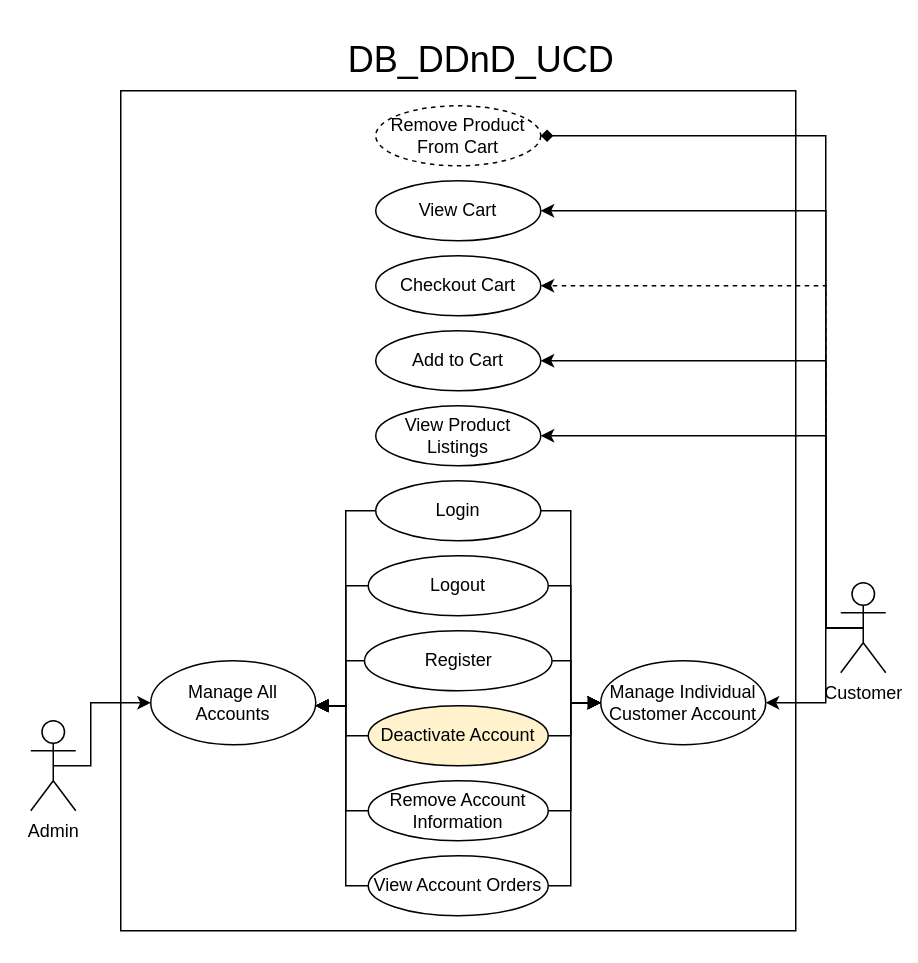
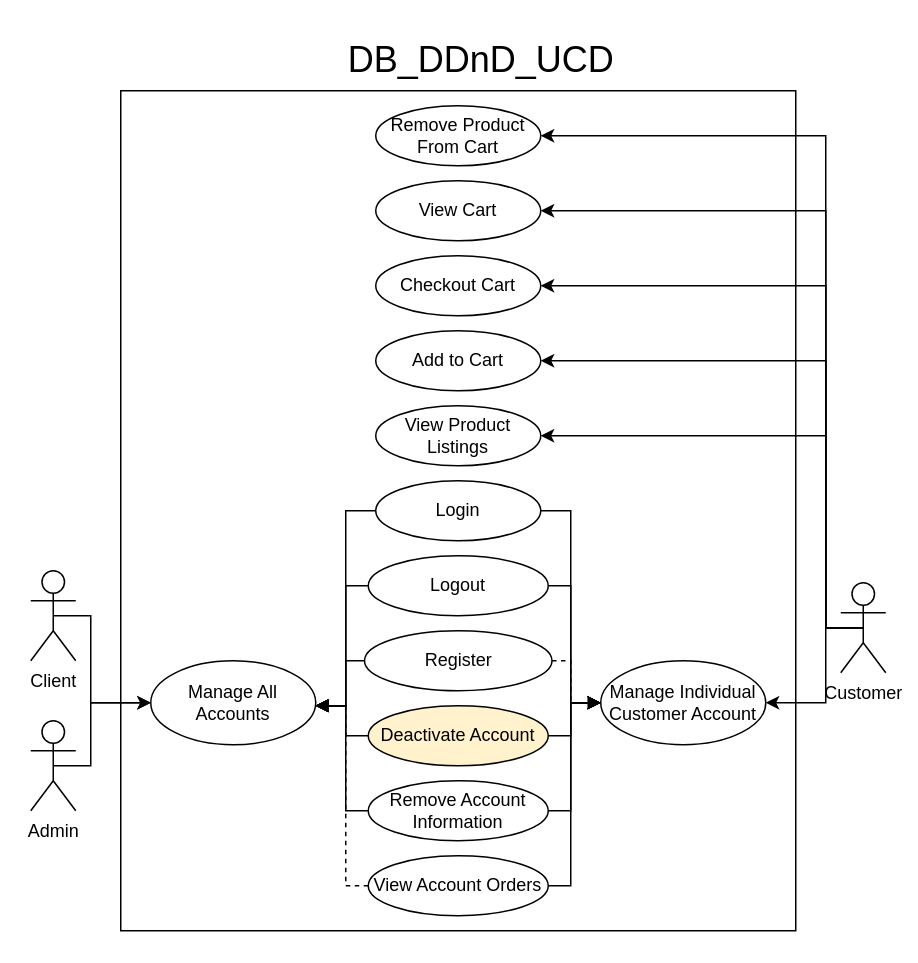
node "Remove Product From Cart": style dashed -> solid
edge "Customer" -> "Remove Product From Cart": arrowhead diamond -> classic
edge "Customer" -> "Checkout Cart": style dashed -> solid
node "Client": added
edge "Client" -> "Manage All Accounts": added
edge "Register" -> "Manage Individual Customer Account": style solid -> dashed
edge "View Account Orders" -> "Manage All Accounts": style solid -> dashed
